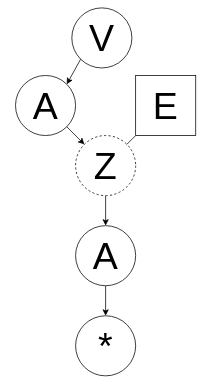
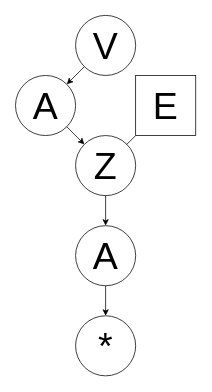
node "V": moved (102, 38) -> (105, 45)
node "Z": style dashed -> solid
